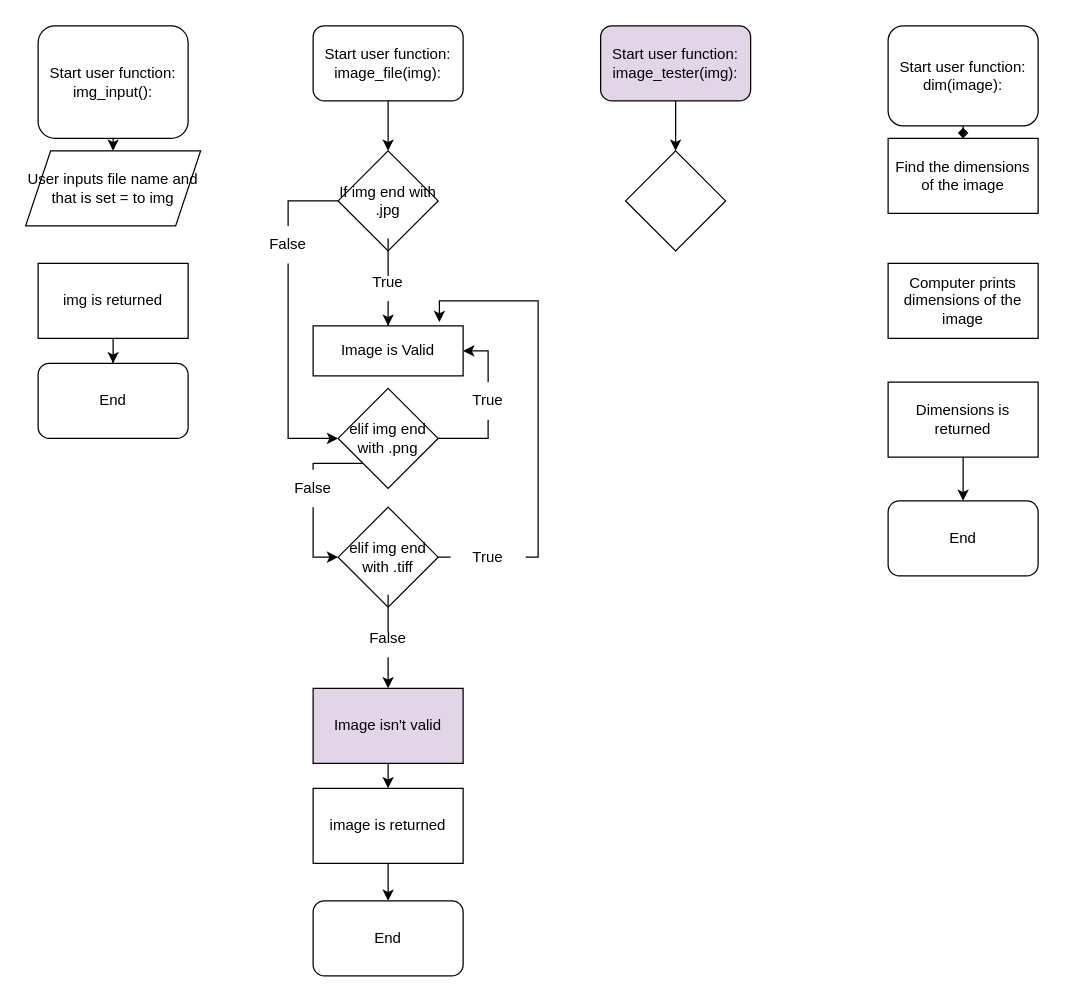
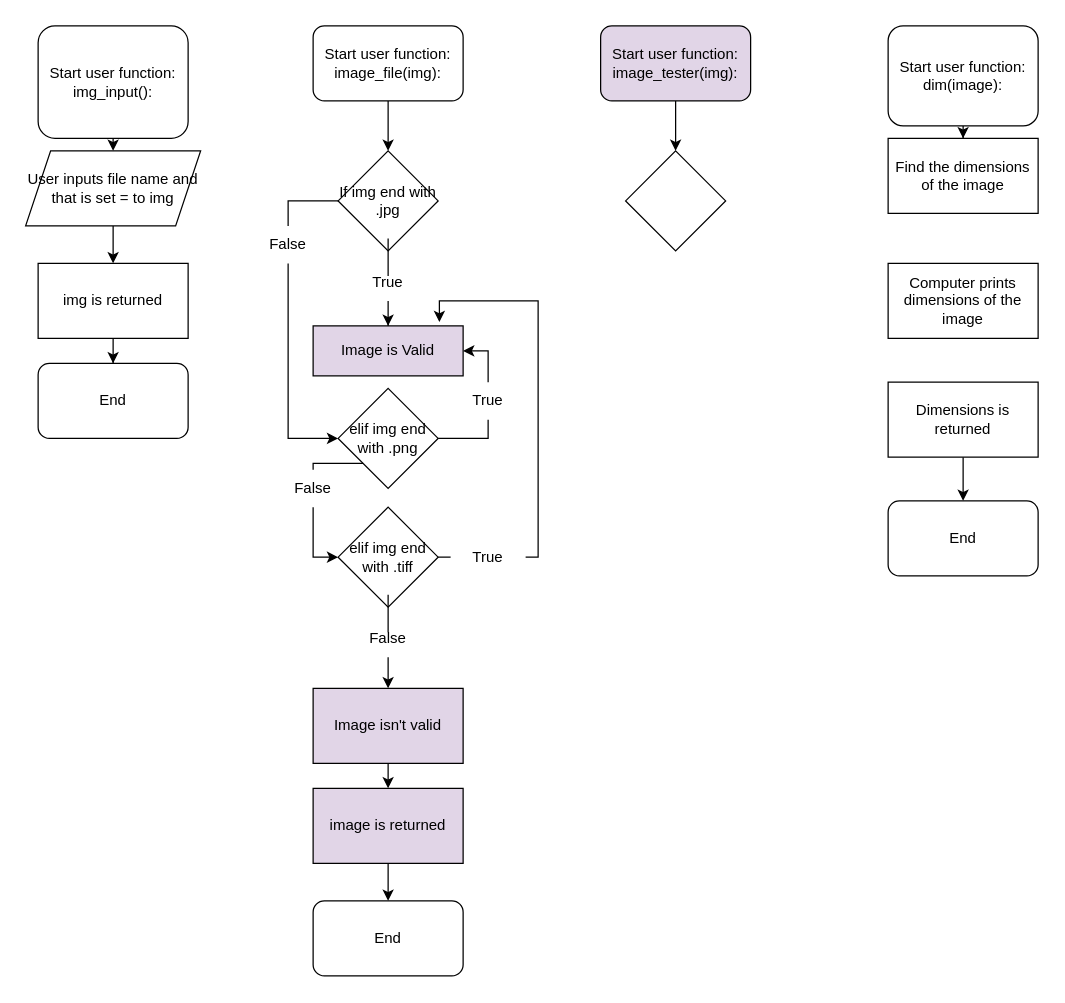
edge "Start user function: dim(image):" -> "Find the dimensions of the image": arrowhead diamond -> classic
edge "User inputs file name and that is set = to img" -> "img is returned": added
node "Image is Valid": fillcolor #ffffff -> #e1d5e7
node "image is returned": fillcolor #ffffff -> #e1d5e7
